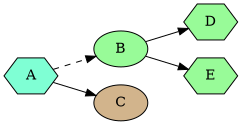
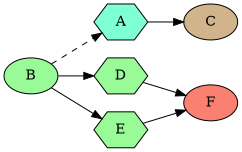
edge "A" -> "B": reversed
node "F": added
